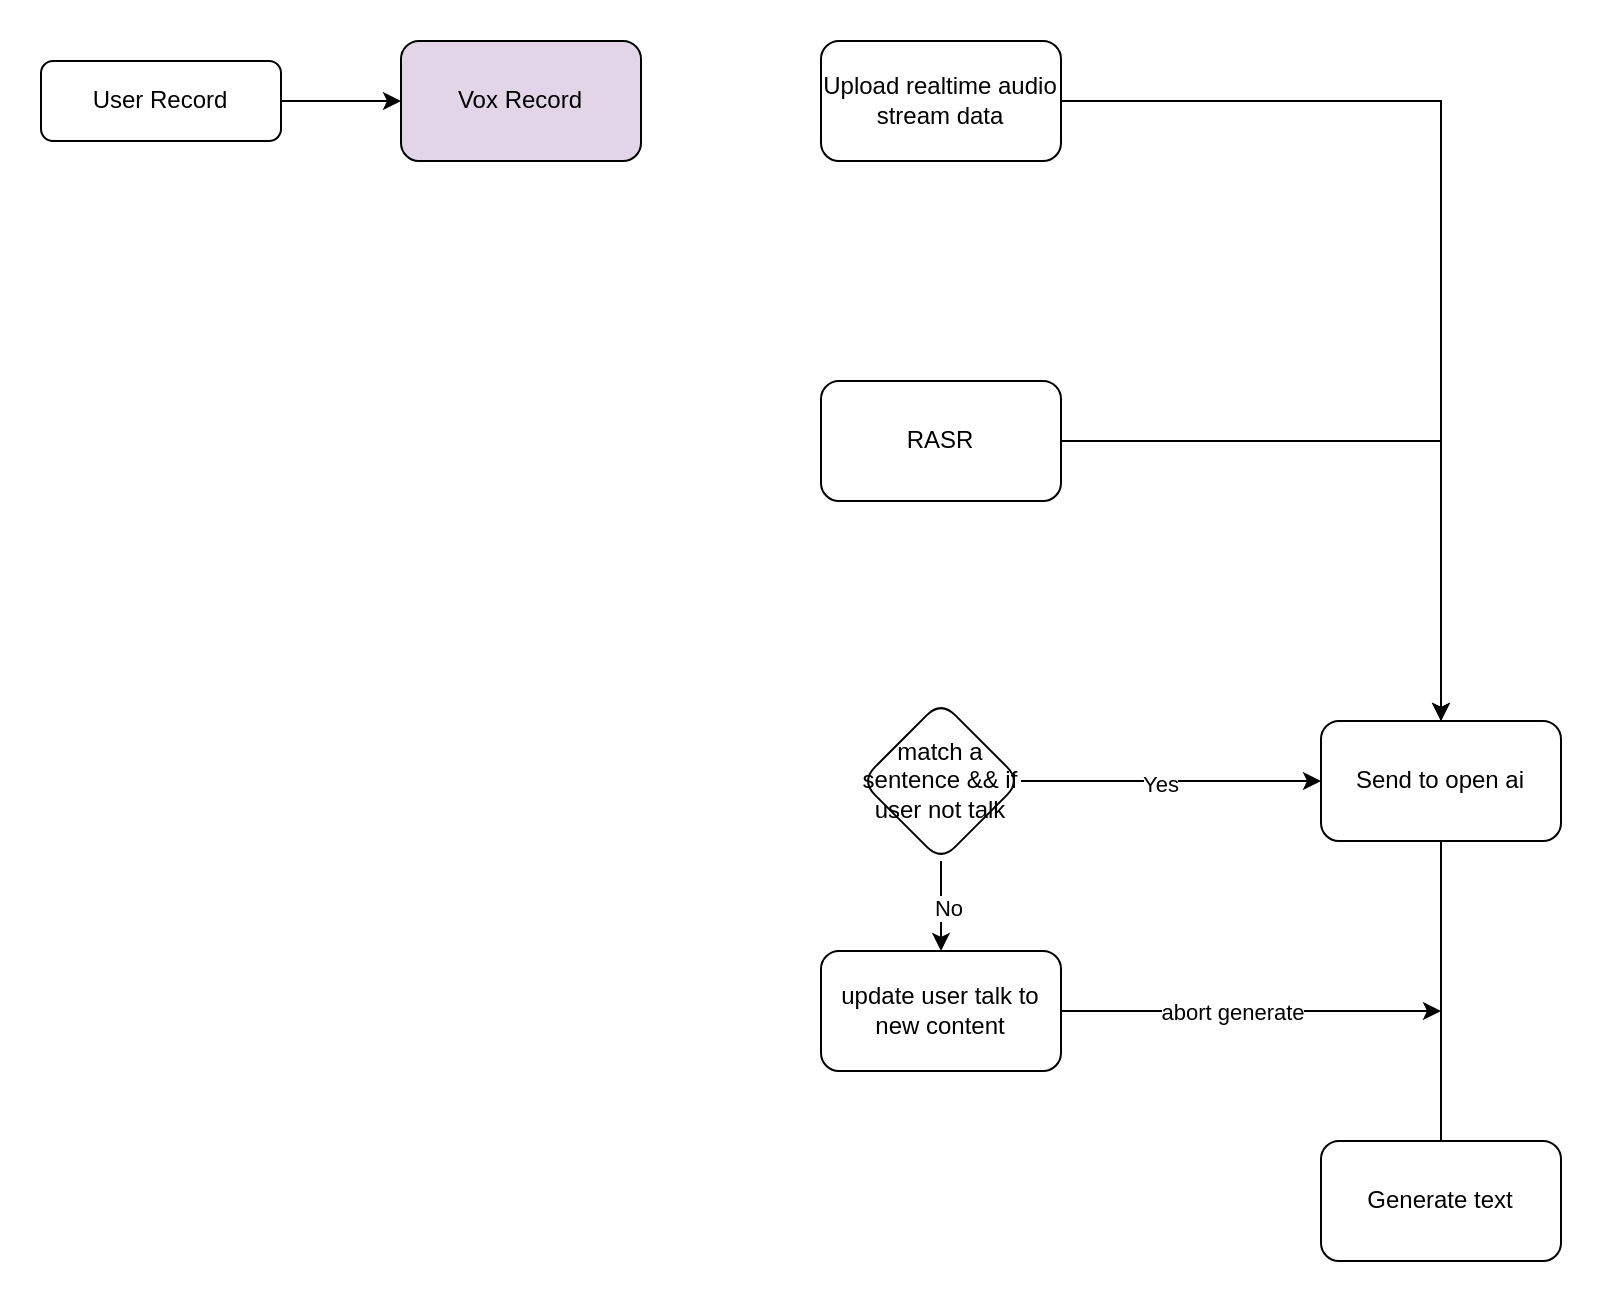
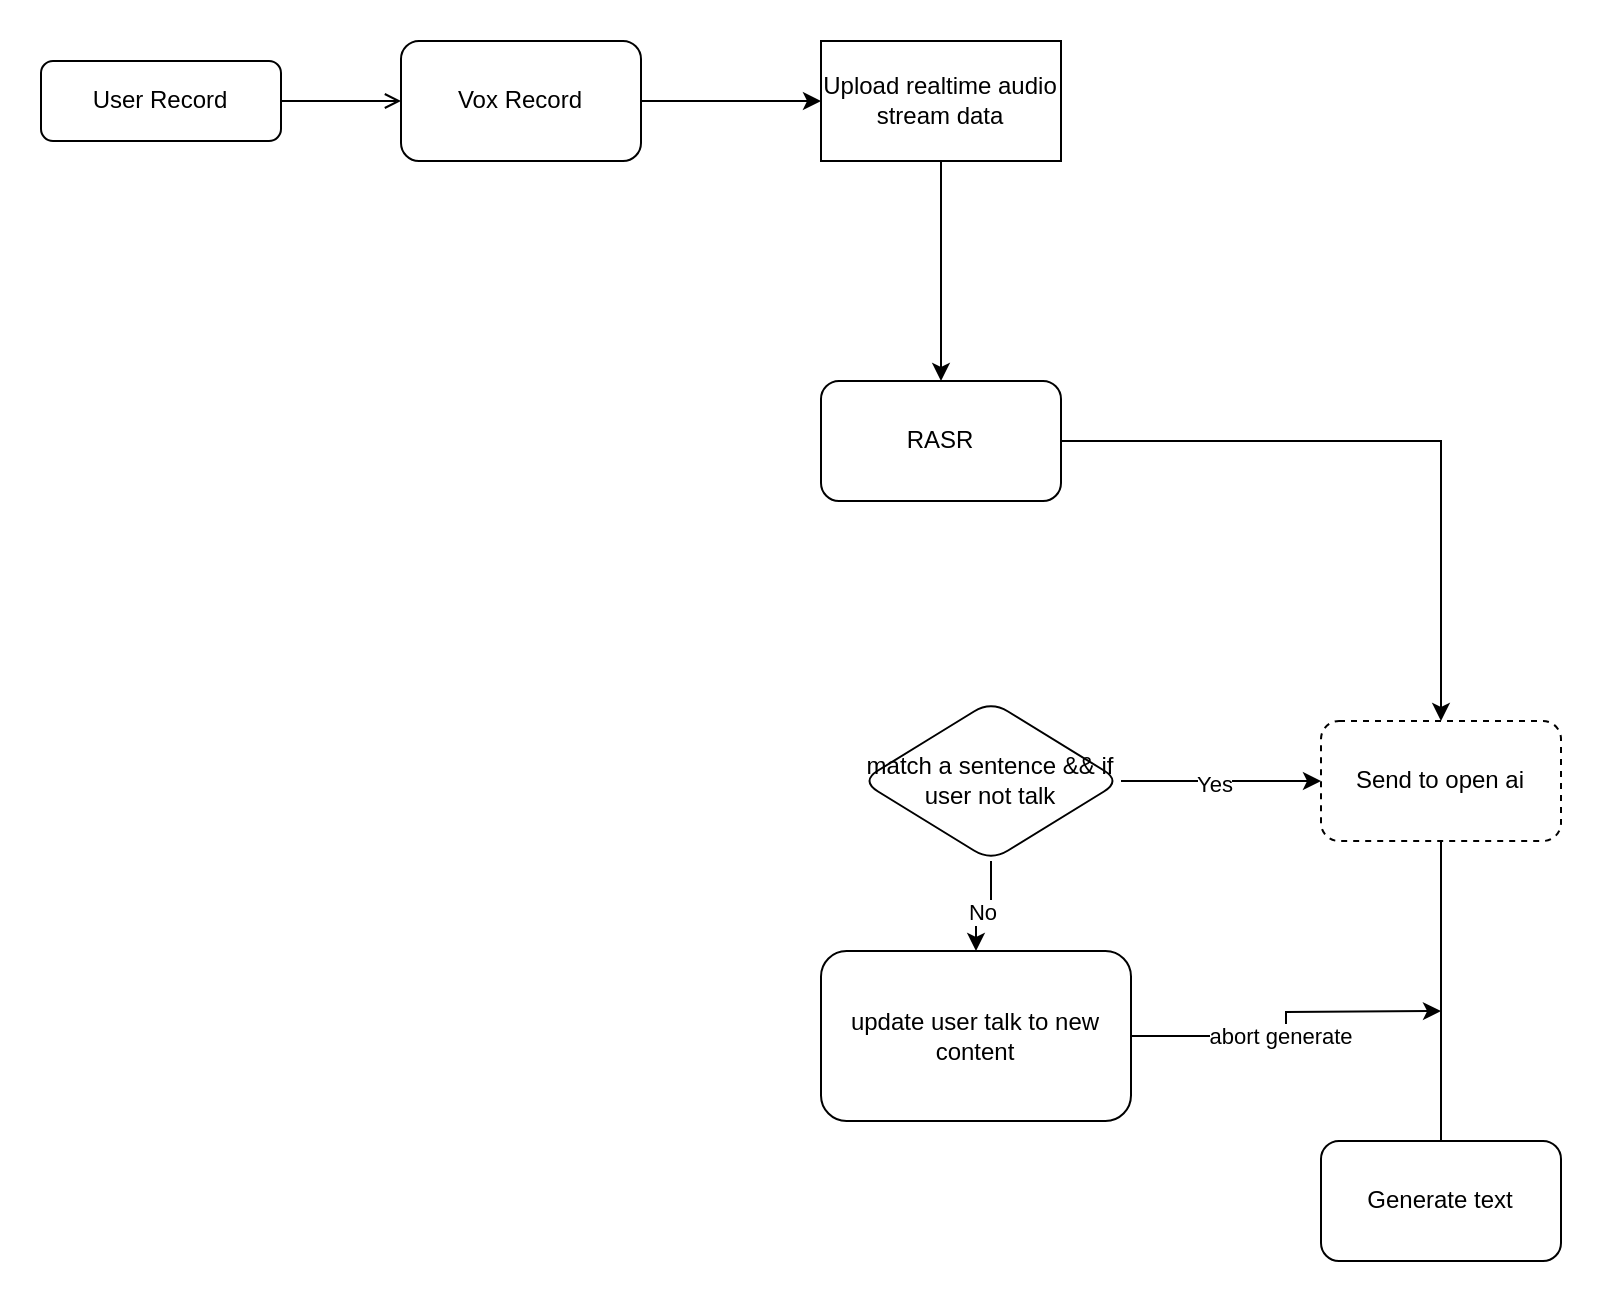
edge "User Record" -> "Vox Record": arrowhead classic -> open
node "Vox Record": fillcolor #e1d5e7 -> #ffffff
edge "Vox Record" -> "Upload realtime audio stream data": added
node "Upload realtime audio stream data": shape rounded rectangle -> rectangle
edge "Upload realtime audio stream data" -> "Send to open ai": now "Upload realtime audio stream data" -> "RASR"
node "match a sentence && if user not talk": size 160x160 -> 260x160
node "Send to open ai": style solid -> dashed
node "update user talk to new content": size 240x120 -> 310x170
